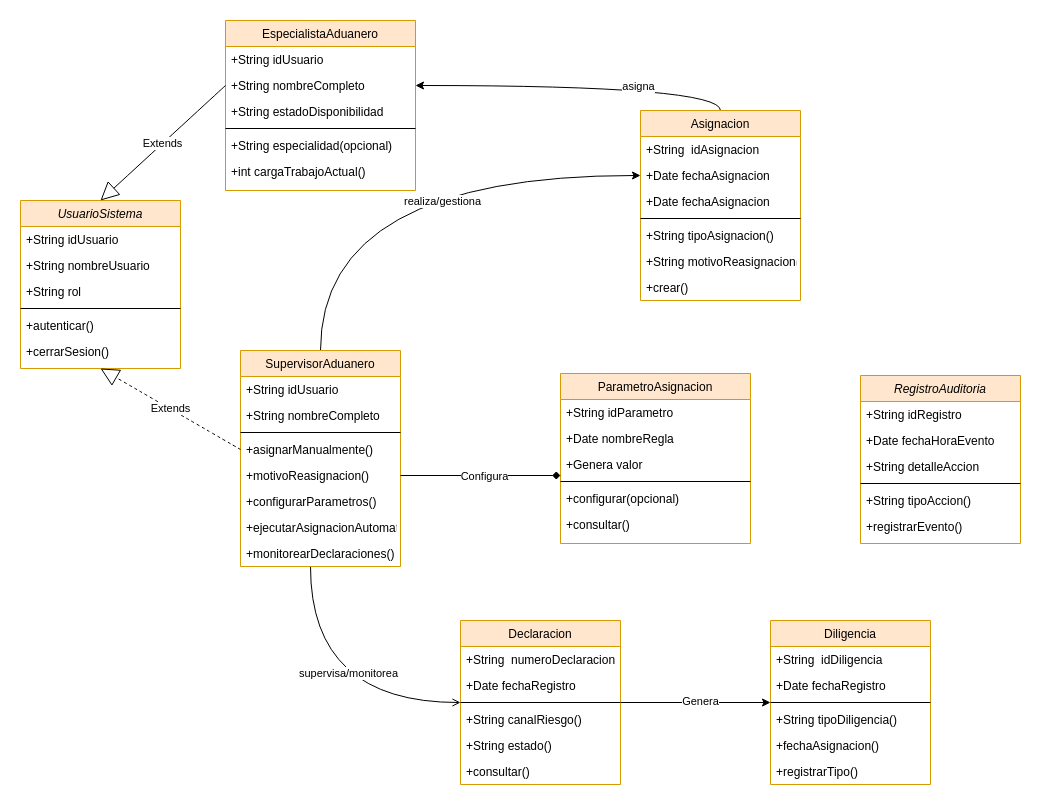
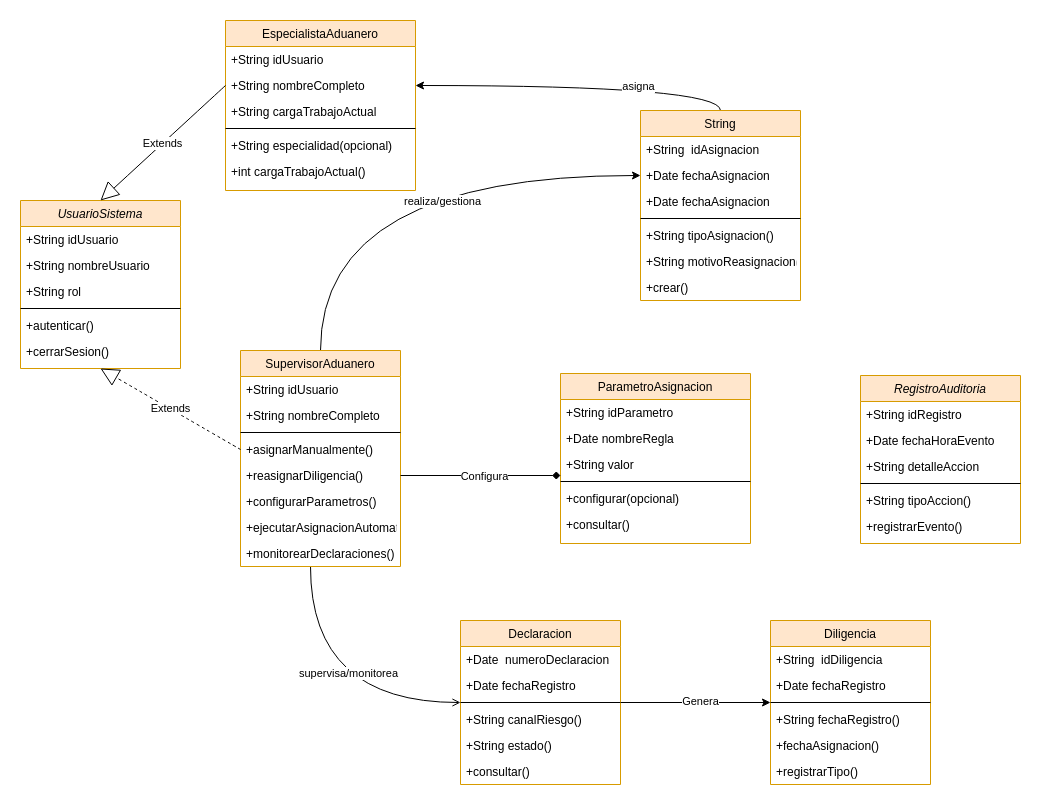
node "+String estadoDisponibilidad": label "+String estadoDisponibilidad" -> "+String cargaTrabajoActual"
node "Asignacion": label "Asignacion" -> "String"
node "+Genera valor": label "+Genera valor" -> "+String valor"
node "+motivoReasignacion()": label "+motivoReasignacion()" -> "+reasignarDiligencia()"
node "+String numeroDeclaracion": label "+String numeroDeclaracion" -> "+Date numeroDeclaracion"
node "+String tipoDiligencia()": label "+String tipoDiligencia()" -> "+String fechaRegistro()"
